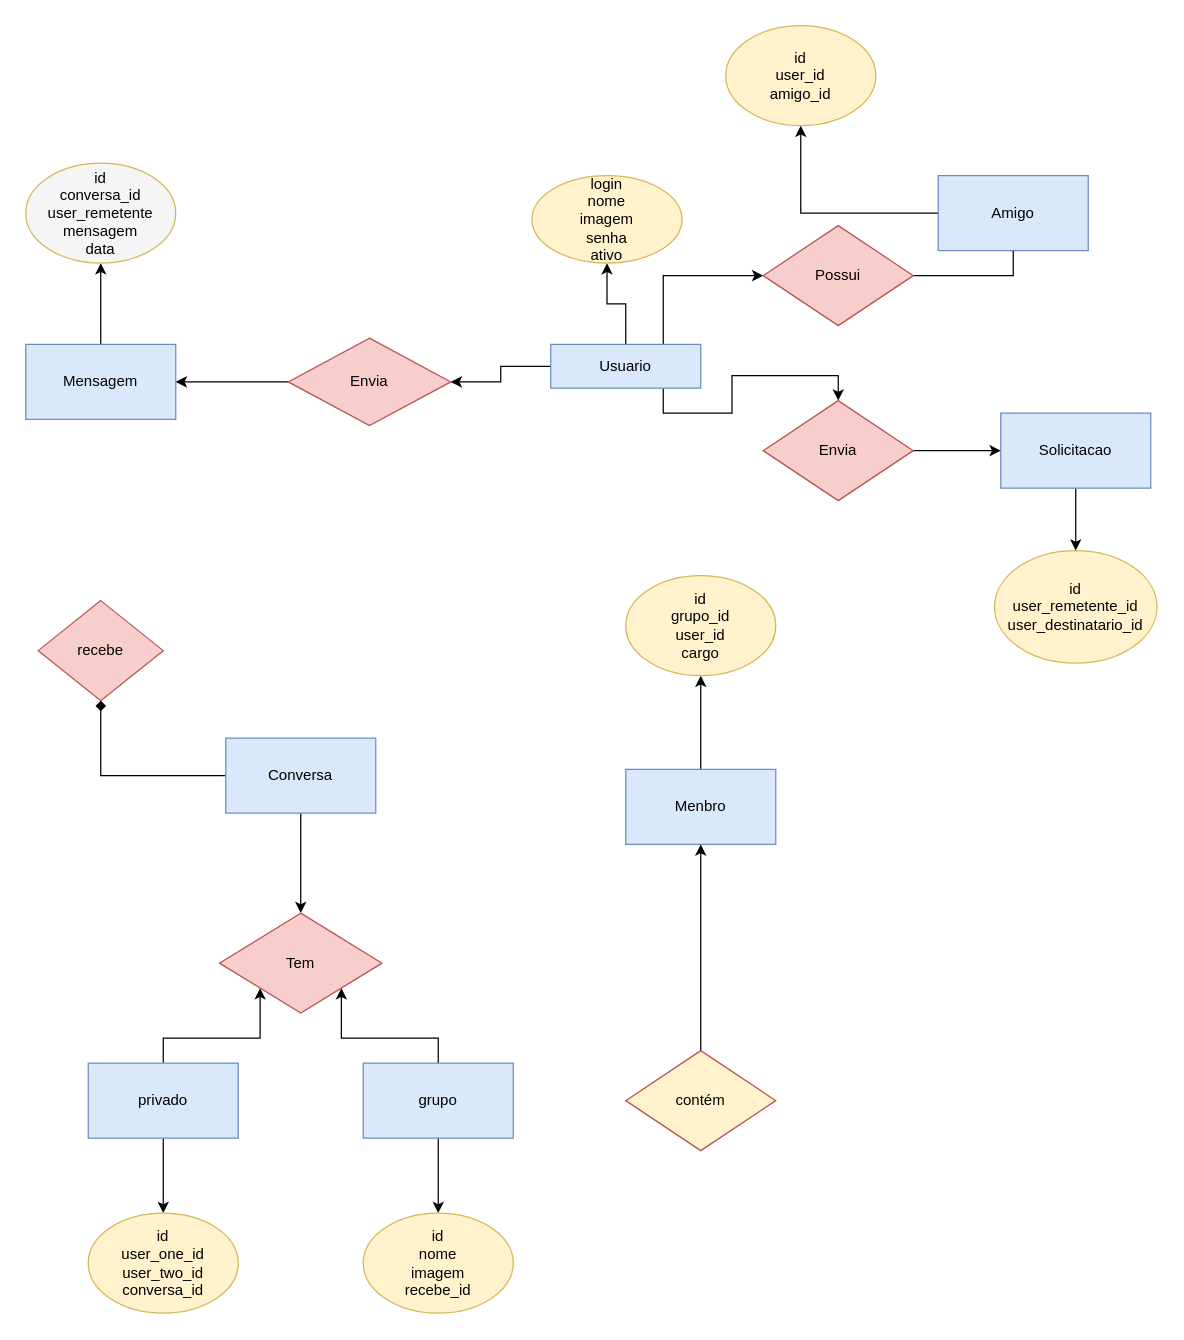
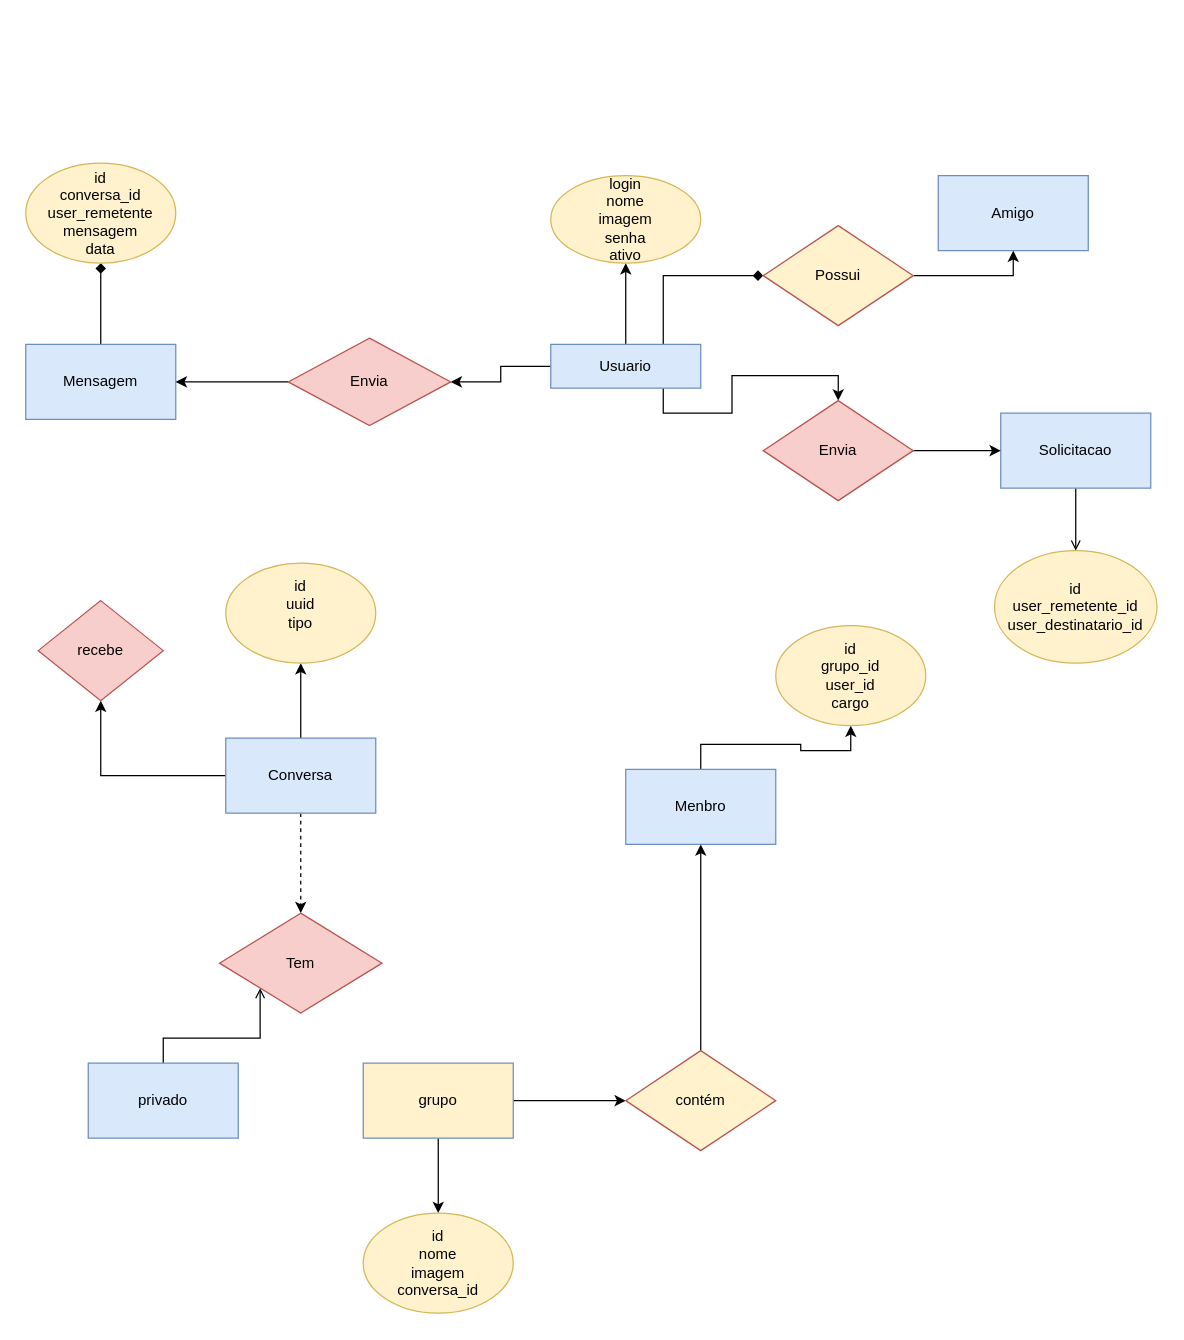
node "id user_id amigo_id": removed
node "id conversa_id user_remetente mensagem data": fillcolor #f5f5f5 -> #fff2cc
edge "Amigo" -> "id user_id amigo_id": removed
node "login nome imagem senha ativo": moved (607, 219) -> (626, 219)
edge "Amigo" -- "Possui": arrowhead none -> classic
edge "Mensagem" -> "id conversa_id user_remetente mensagem data": arrowhead classic -> diamond
edge "Usuario" -> "Possui": arrowhead classic -> diamond
node "Possui": fillcolor #f8cecc -> #fff2cc
edge "Solicitacao" -> "id user_remetente_id user_destinatario_id": arrowhead classic -> open
node "id uuid tipo": added
node "id grupo_id user_id cargo": moved (701, 626) -> (851, 676)
edge "Conversa" -> "id uuid tipo": added
edge "Conversa" -> "recebe": arrowhead diamond -> classic
edge "Conversa" -> "Tem": style solid -> dashed
edge "privado" -> "Tem": arrowhead classic -> open
edge "grupo" -> "Tem": removed
node "grupo": fillcolor #dae8fc -> #fff2cc
edge "grupo" -> "contém": added
edge "privado" -> "id user_one_id user_two_id conversa_id": removed
node "id user_one_id user_two_id conversa_id": removed
node "id nome imagem recebe_id": label "id nome imagem recebe_id" -> "id nome imagem conversa_id"
